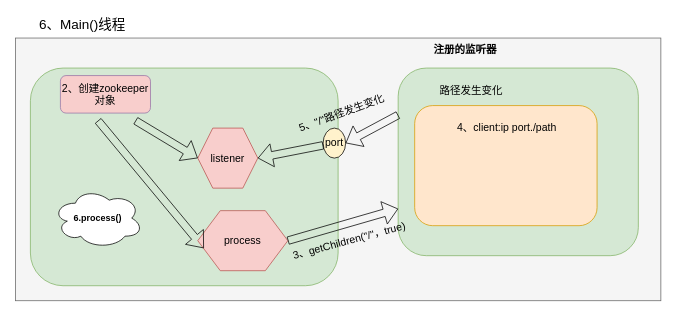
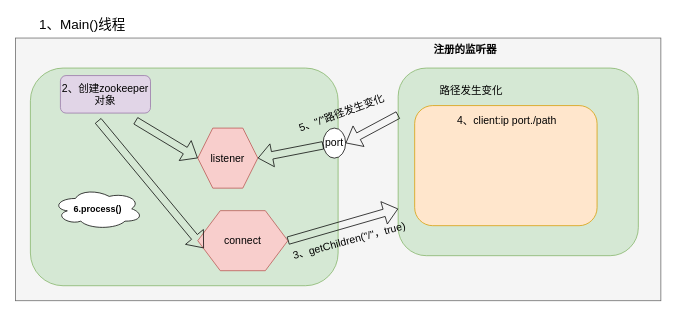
node "6、Main()线程": label "6、Main()线程" -> "1、Main()线程"
node "2、创建zookeeper对象": fillcolor #f8cecc -> #e1d5e7
node "4、client:ip port./path": moved (507, 128) -> (507, 120)
node "port": fillcolor #fff2cc -> #ffffff
node "6.process()": size 90x60 -> 90x41
node "process": label "process" -> "connect"
